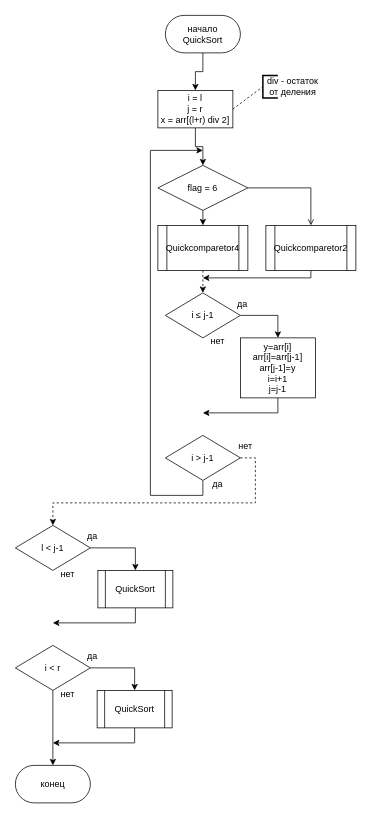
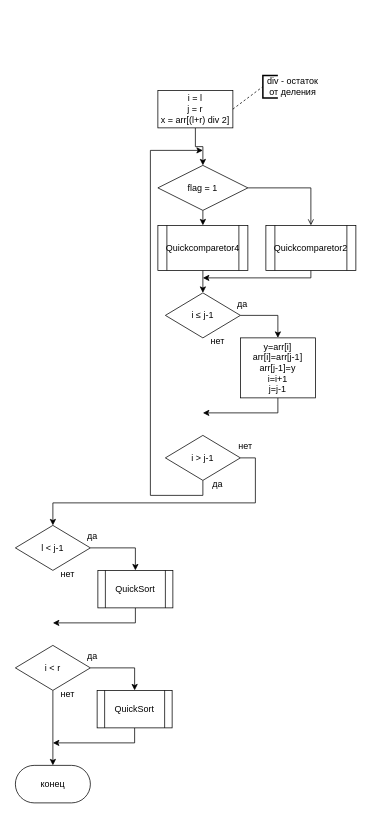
node "начало QuickSort": removed
edge "начало QuickSort" -> "i = l j = r x = arr[(l+r) div 2]": removed
node "flag = 6": label "flag = 6" -> "flag = 1"
edge "Quickcomparetor4" -> "i ≤ j-1": style dashed -> solid
edge "i > j-1" -> "l < j-1": style dashed -> solid
